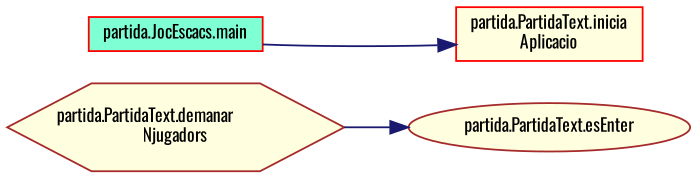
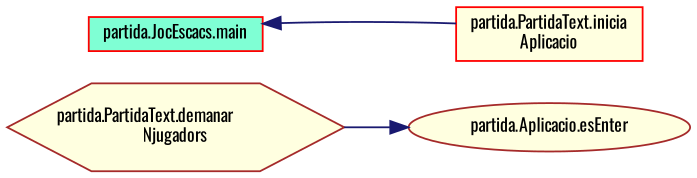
edge "partida.JocEscacs.main" -> "partida.PartidaText.inicia Aplicacio": reversed
node "partida.PartidaText.esEnter": label "partida.PartidaText.esEnter" -> "partida.Aplicacio.esEnter"
